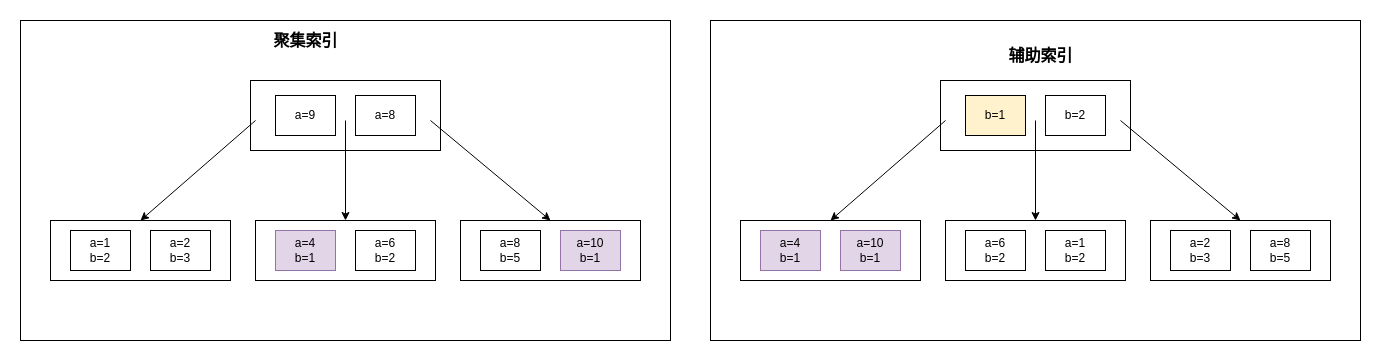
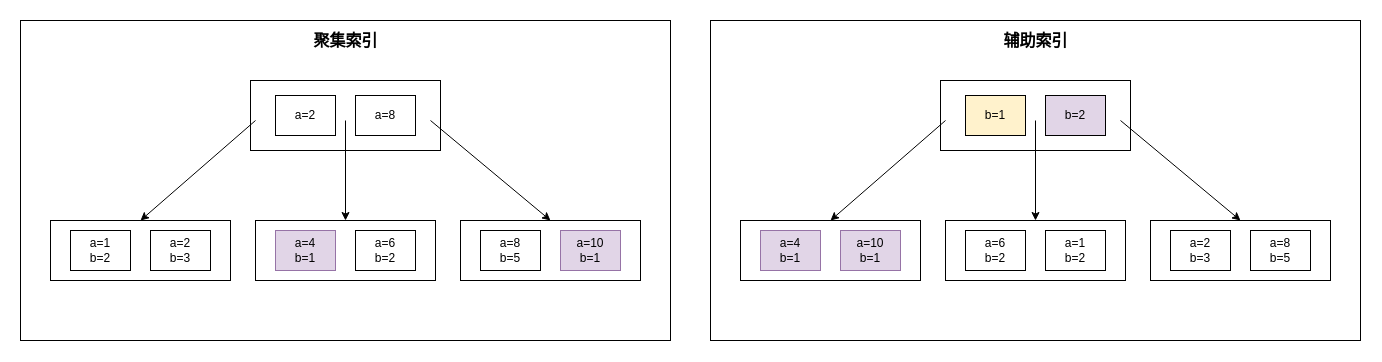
node "聚集索引": moved (306, 41) -> (346, 41)
node "辅助索引": moved (1041, 56) -> (1036, 41)
node "a=9": label "a=9" -> "a=2"
node "b=2": fillcolor #ffffff -> #e1d5e7
